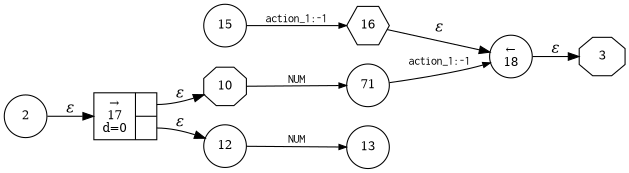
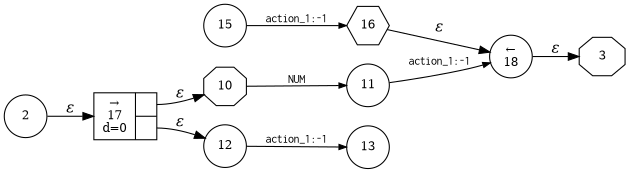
node "71": label "71" -> "11"
edge "12" -> "13": label "NUM" -> "action_1:-1"
